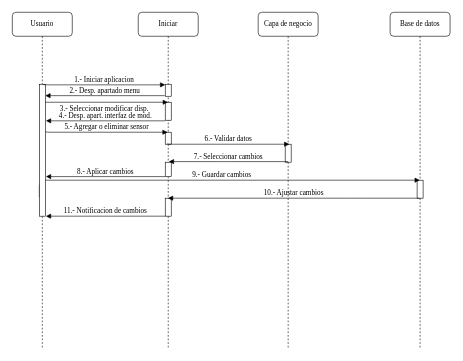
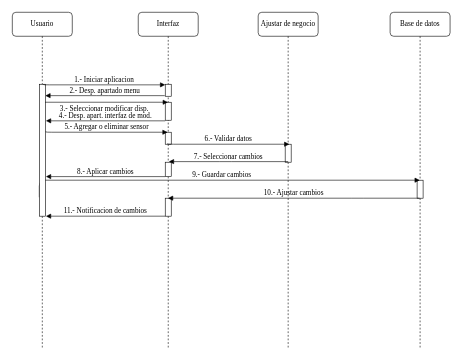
node "Iniciar": label "Iniciar" -> "Interfaz"
node "Capa de negocio": label "Capa de negocio" -> "Ajustar de negocio"
